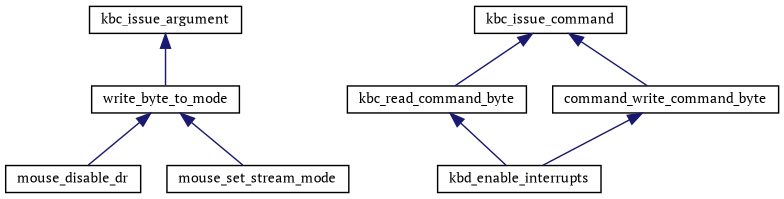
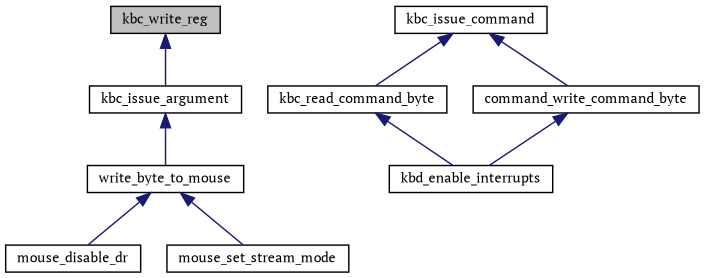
node "kbc_write_reg": added
node "write_byte_to_mode": label "write_byte_to_mode" -> "write_byte_to_mouse"
